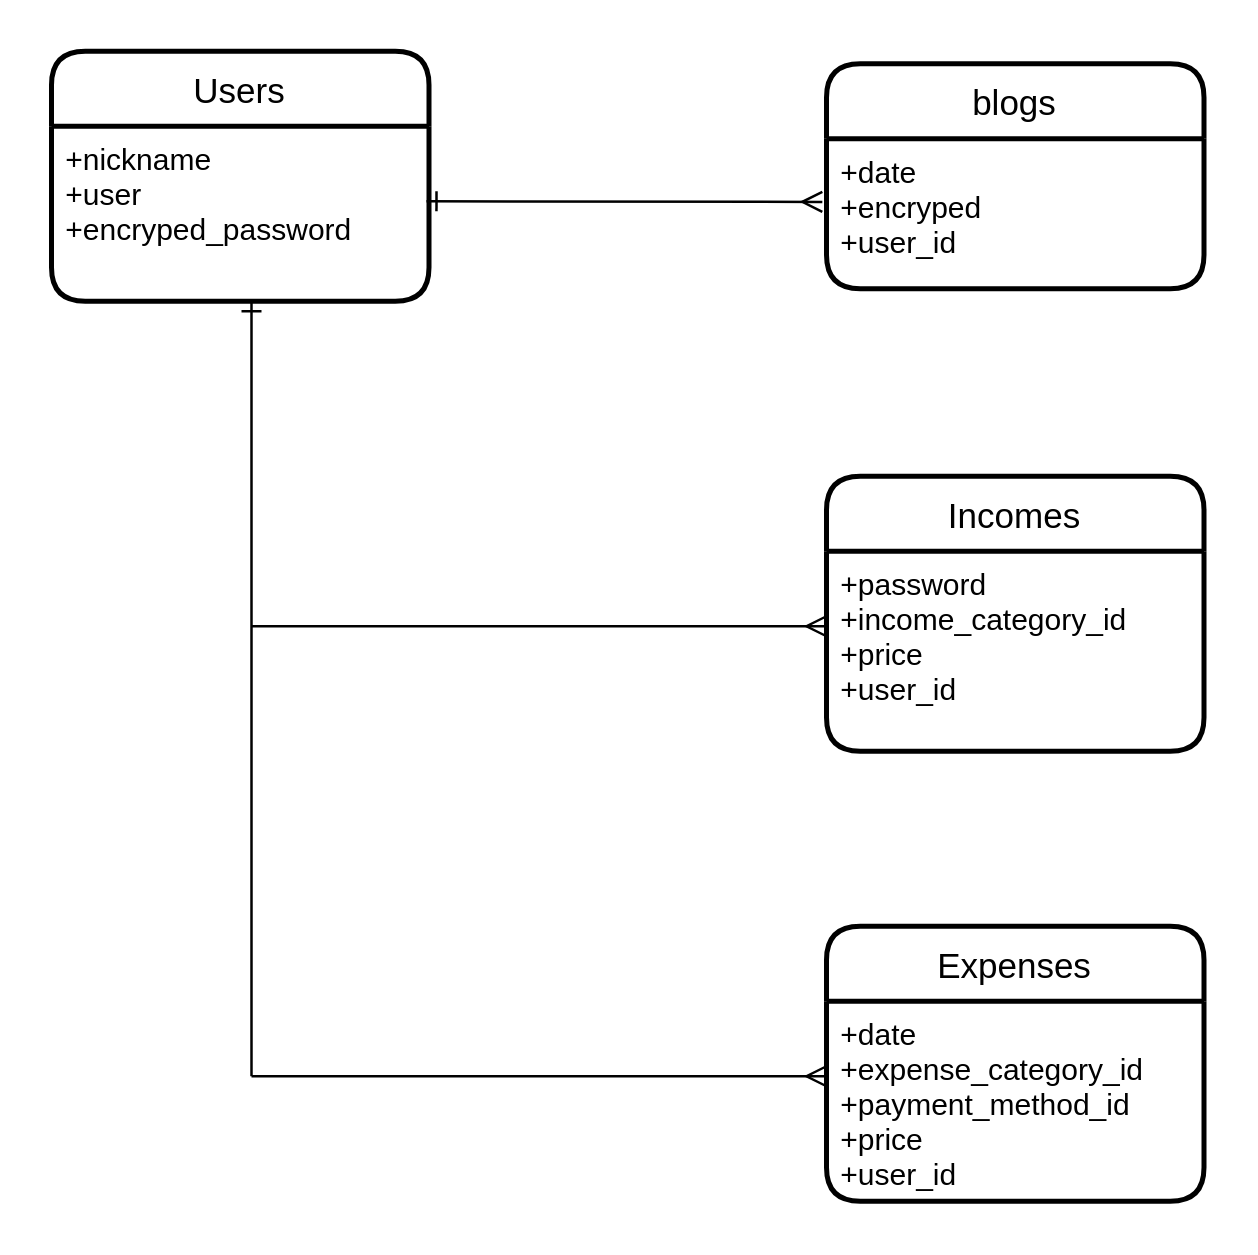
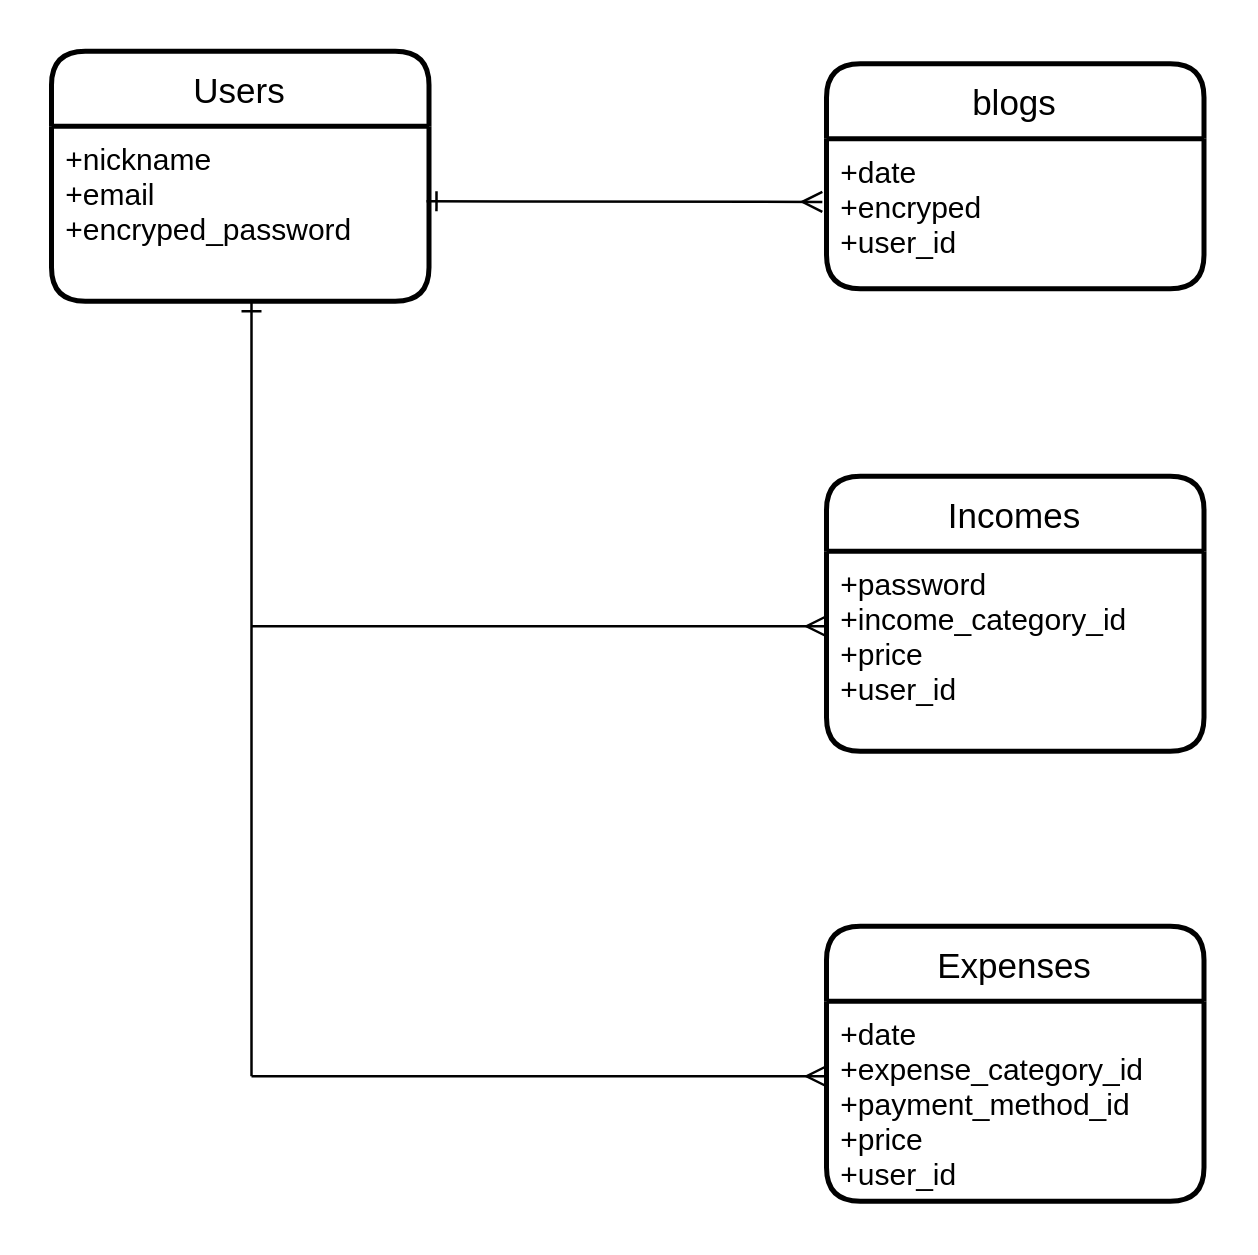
node "+nickname +user +encryped_password": label "+nickname +user +encryped_password" -> "+nickname +email +encryped_password"
